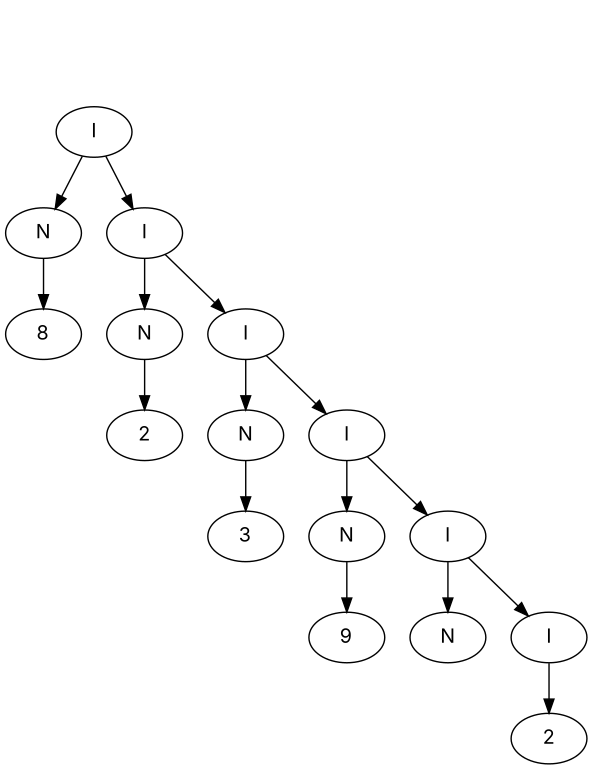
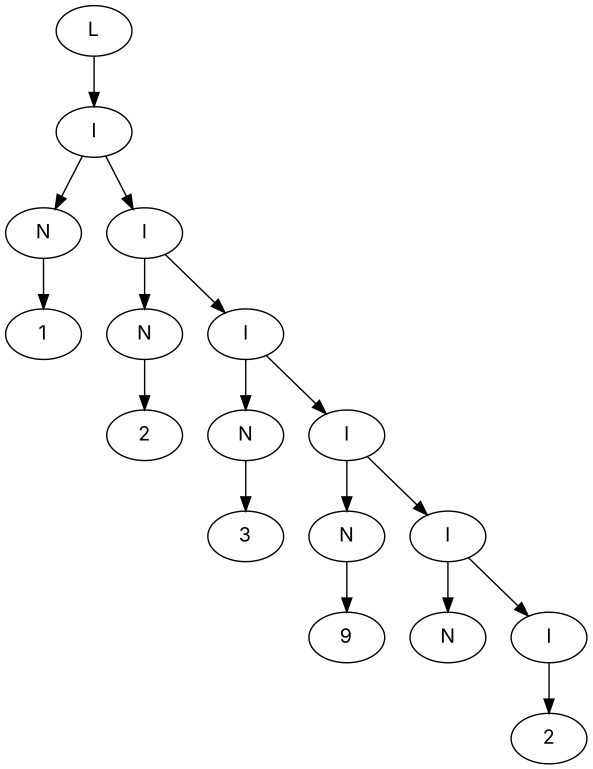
node "L": added
node "8": label "8" -> "1"
